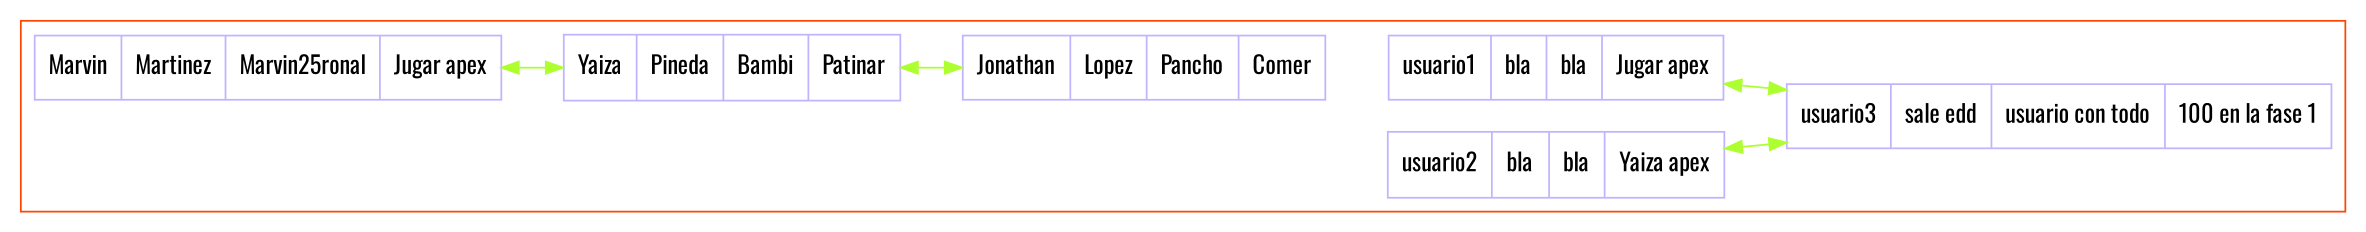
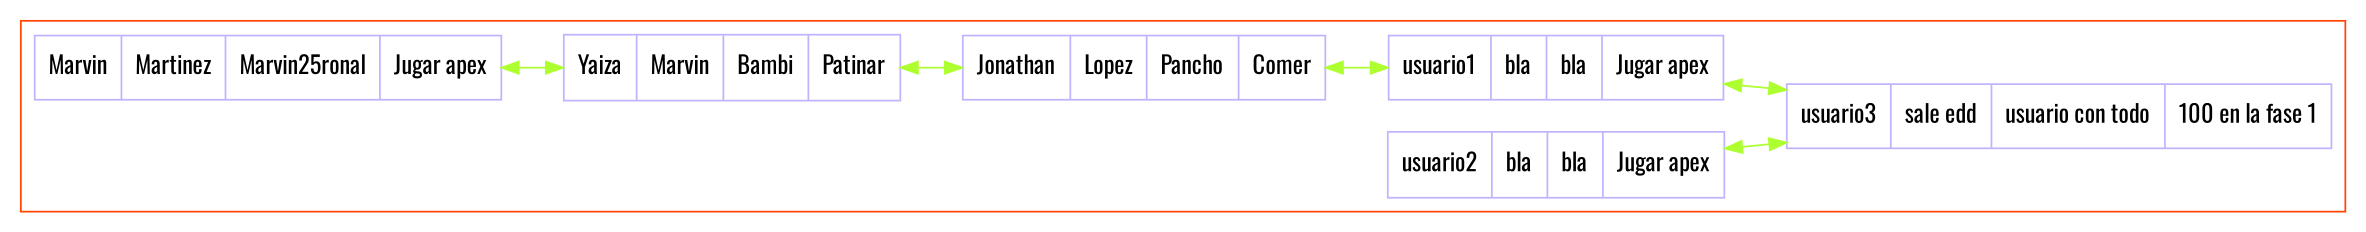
node "Yaiza": text "Pineda" -> "Marvin"
edge "Jonathan" -- "usuario1": added
node "usuario2": text "Yaiza apex" -> "Jugar apex"
